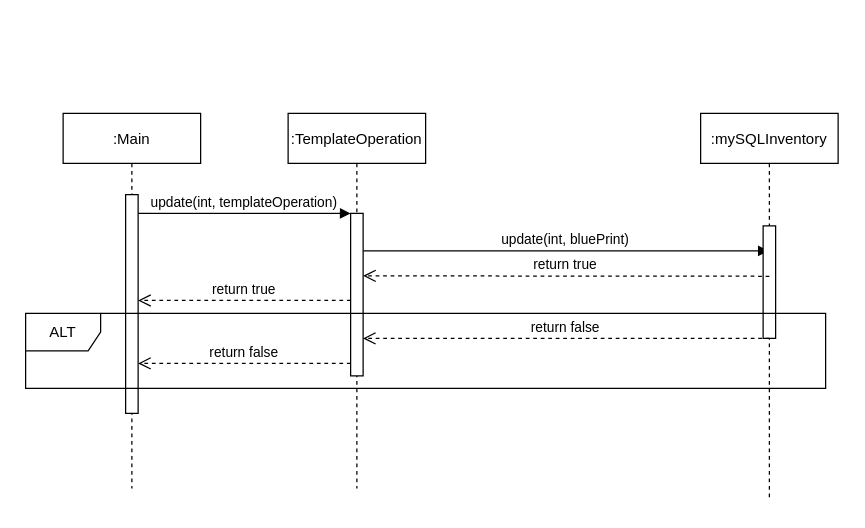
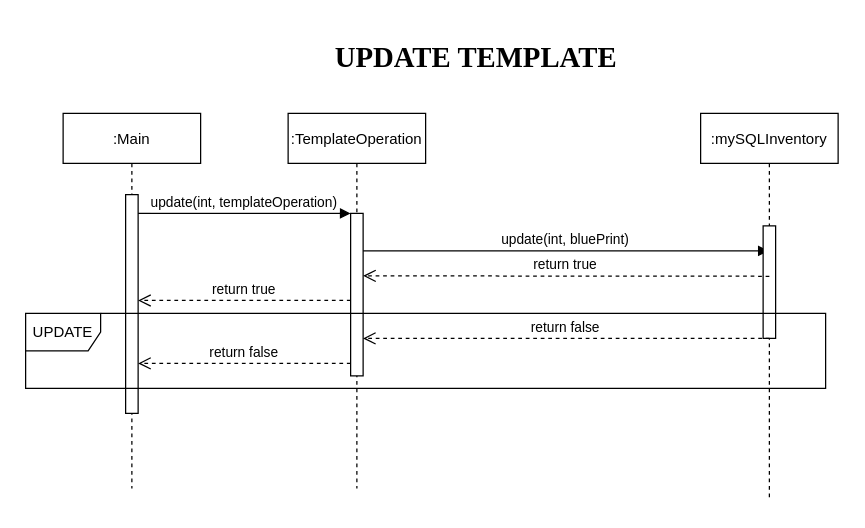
node "UPDATE TEMPLATE": added
node "ALT": label "ALT" -> "UPDATE"
